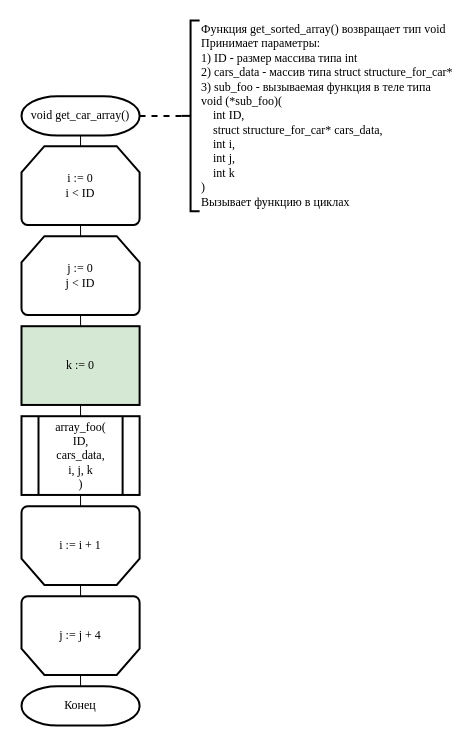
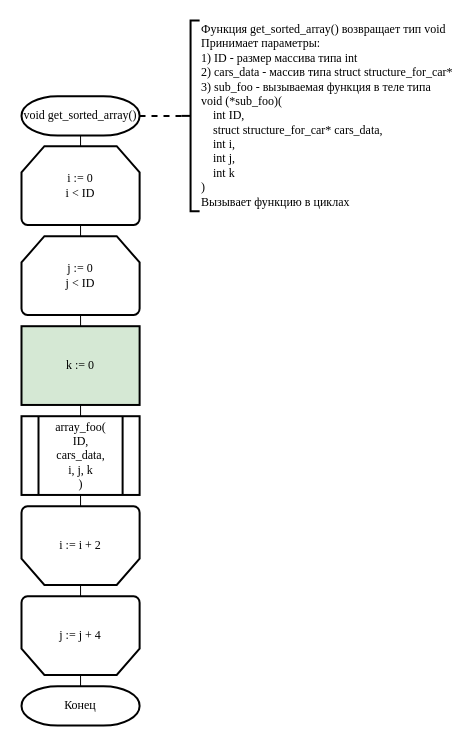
node "void get_car_array()": label "void get_car_array()" -> "void get_sorted_array()"
node "i := i + 1": label "i := i + 1" -> "i := i + 2"
